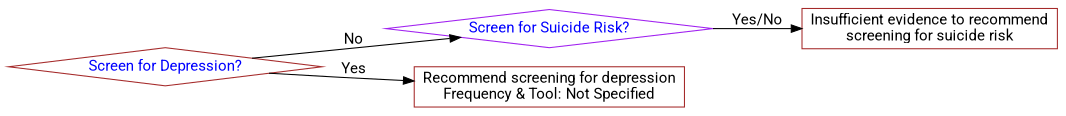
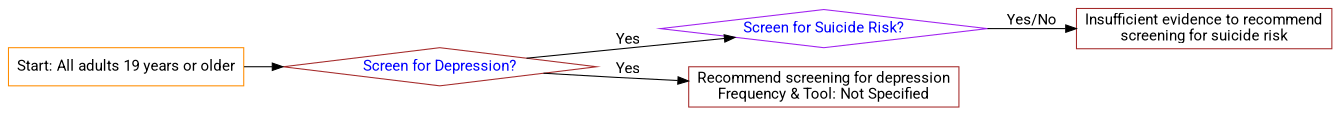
edge "Screen for Depression?" -> "Screen for Suicide Risk?": label "No" -> "Yes"
node "Start: All adults 19 years or older": added
